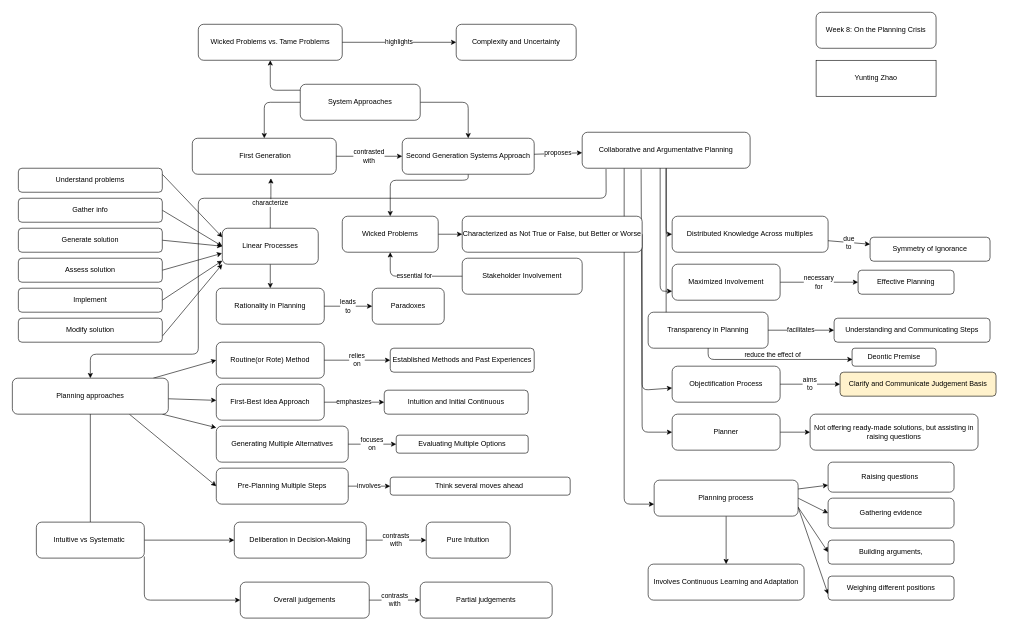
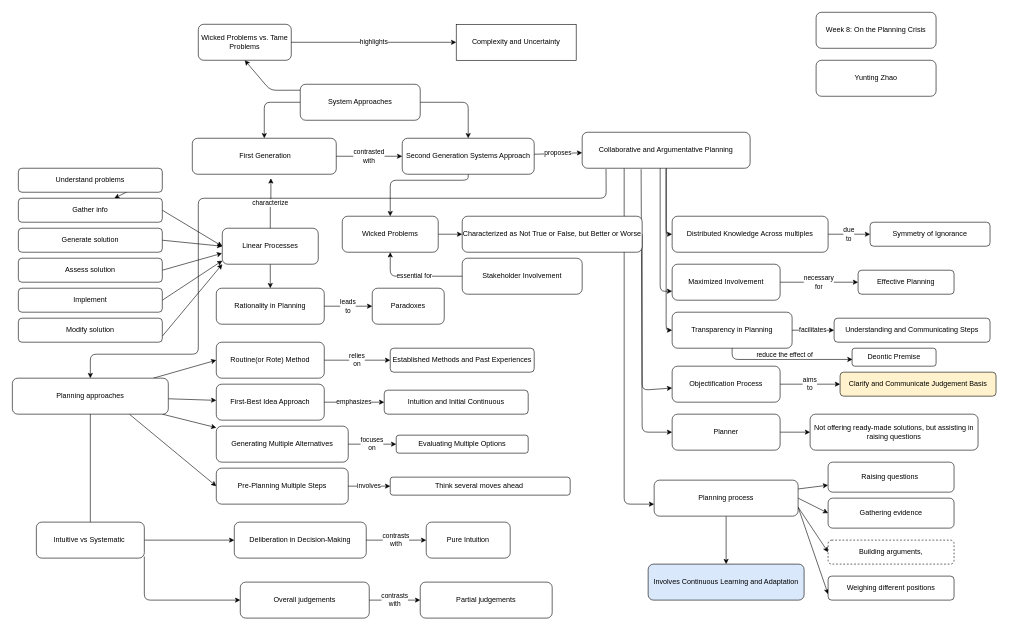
node "Wicked Problems vs. Tame Problems": size 144x36 -> 93x36
node "Complexity and Uncertainty": shape rounded rectangle -> rectangle
node "Yunting Zhao": shape rectangle -> rounded rectangle
edge "Understand problems" -> "Linear Processes": now "Understand problems" -> "Gather info"
node "Symmetry of Ignorance": moved (930, 249) -> (930, 234)
node "Transparency in Planning": moved (708, 330) -> (732, 330)
node "Building arguments,": style solid -> dashed
node "Involves Continuous Learning and Adaptation": fillcolor #ffffff -> #dae8fc
